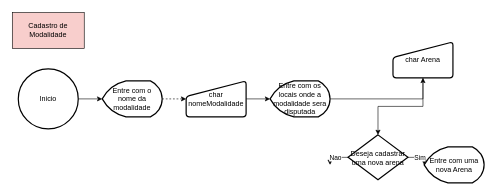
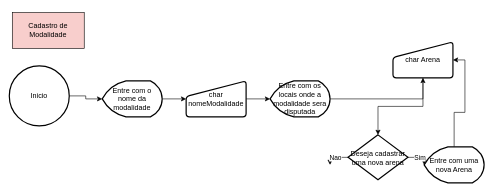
node "Inicio": moved (48, 99) -> (39, 96)
edge "Entre com o nome da modalidade" -> "char nomeModalidade": style dashed -> solid
edge "Entre com uma nova Arena" -> "char Arena": added
